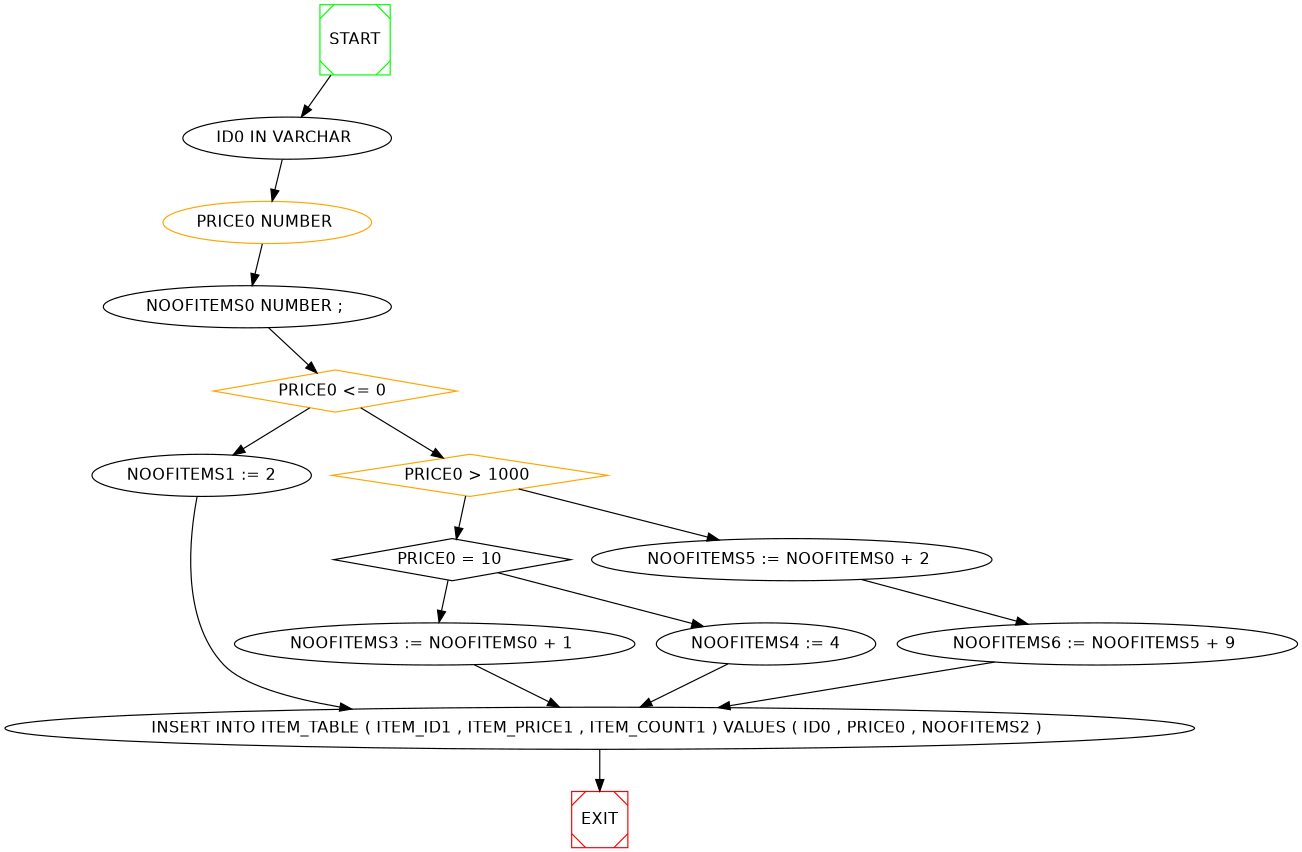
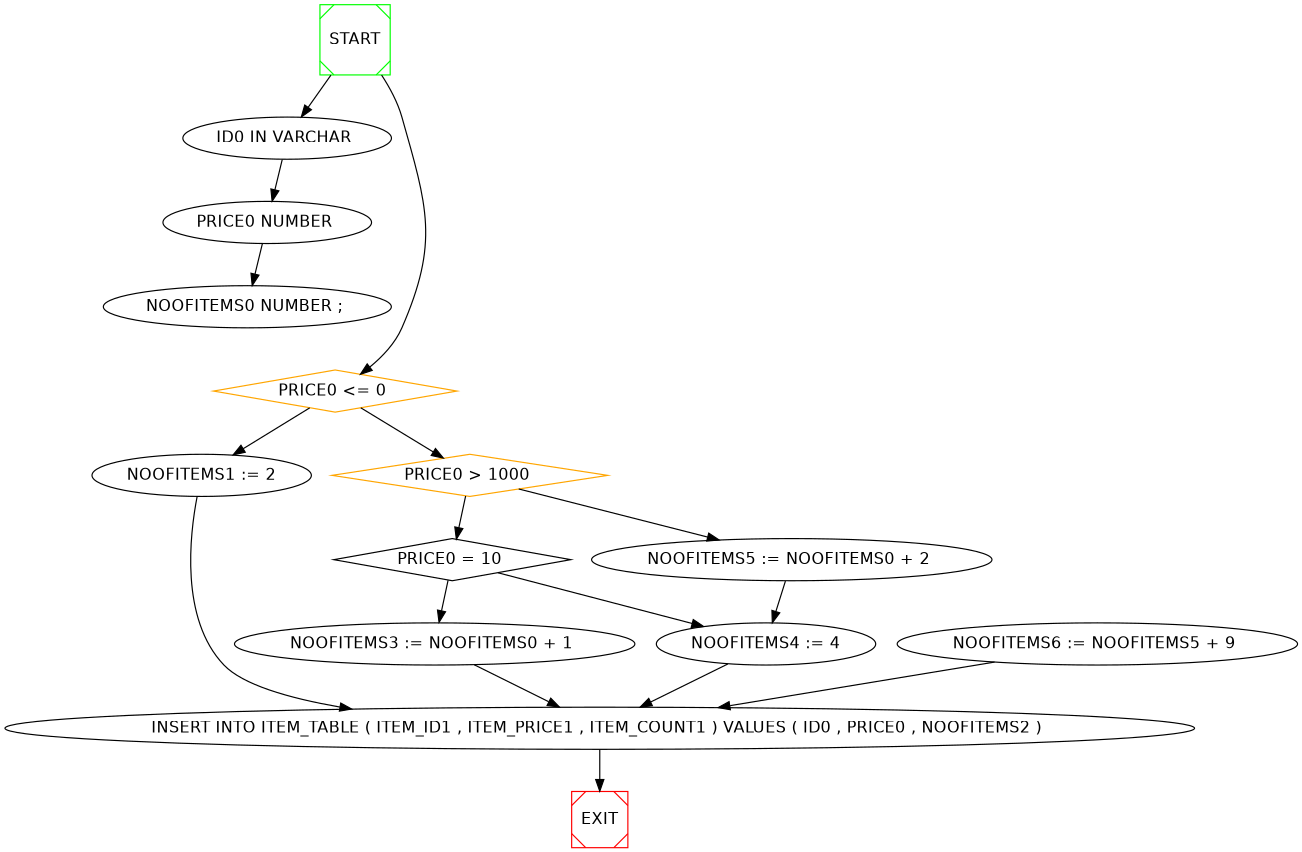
node "PRICE0 NUMBER": color orange -> black
edge "NOOFITEMS0 NUMBER ;" -> "PRICE0 <= 0": now "START" -> "PRICE0 <= 0"
edge "NOOFITEMS5 := NOOFITEMS0 + 2" -> "NOOFITEMS6 := NOOFITEMS5 + 9": now "NOOFITEMS5 := NOOFITEMS0 + 2" -> "NOOFITEMS4 := 4"
